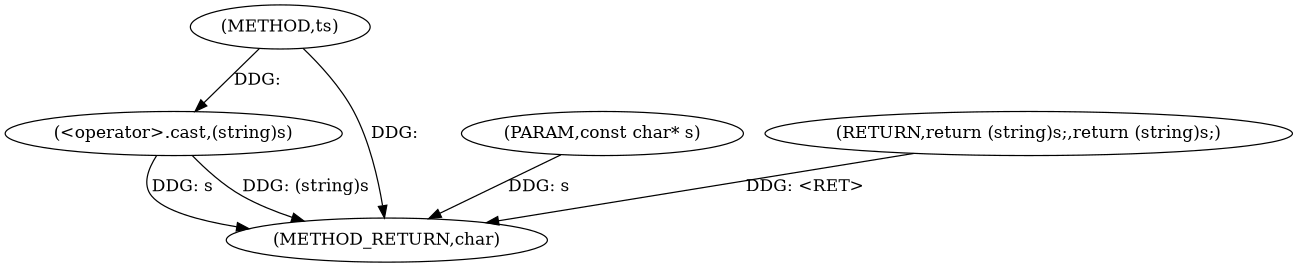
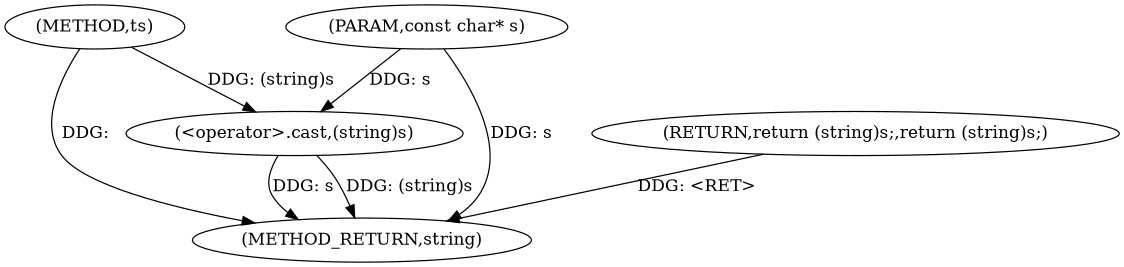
edge "(PARAM,const char* s)" -> "(<operator>.cast,(string)s)": added, label "DDG: s"
edge "(METHOD,ts)" -> "(<operator>.cast,(string)s)": label "DDG: " -> "DDG: (string)s"
node "(METHOD_RETURN,char)": label "(METHOD_RETURN,char)" -> "(METHOD_RETURN,string)"
